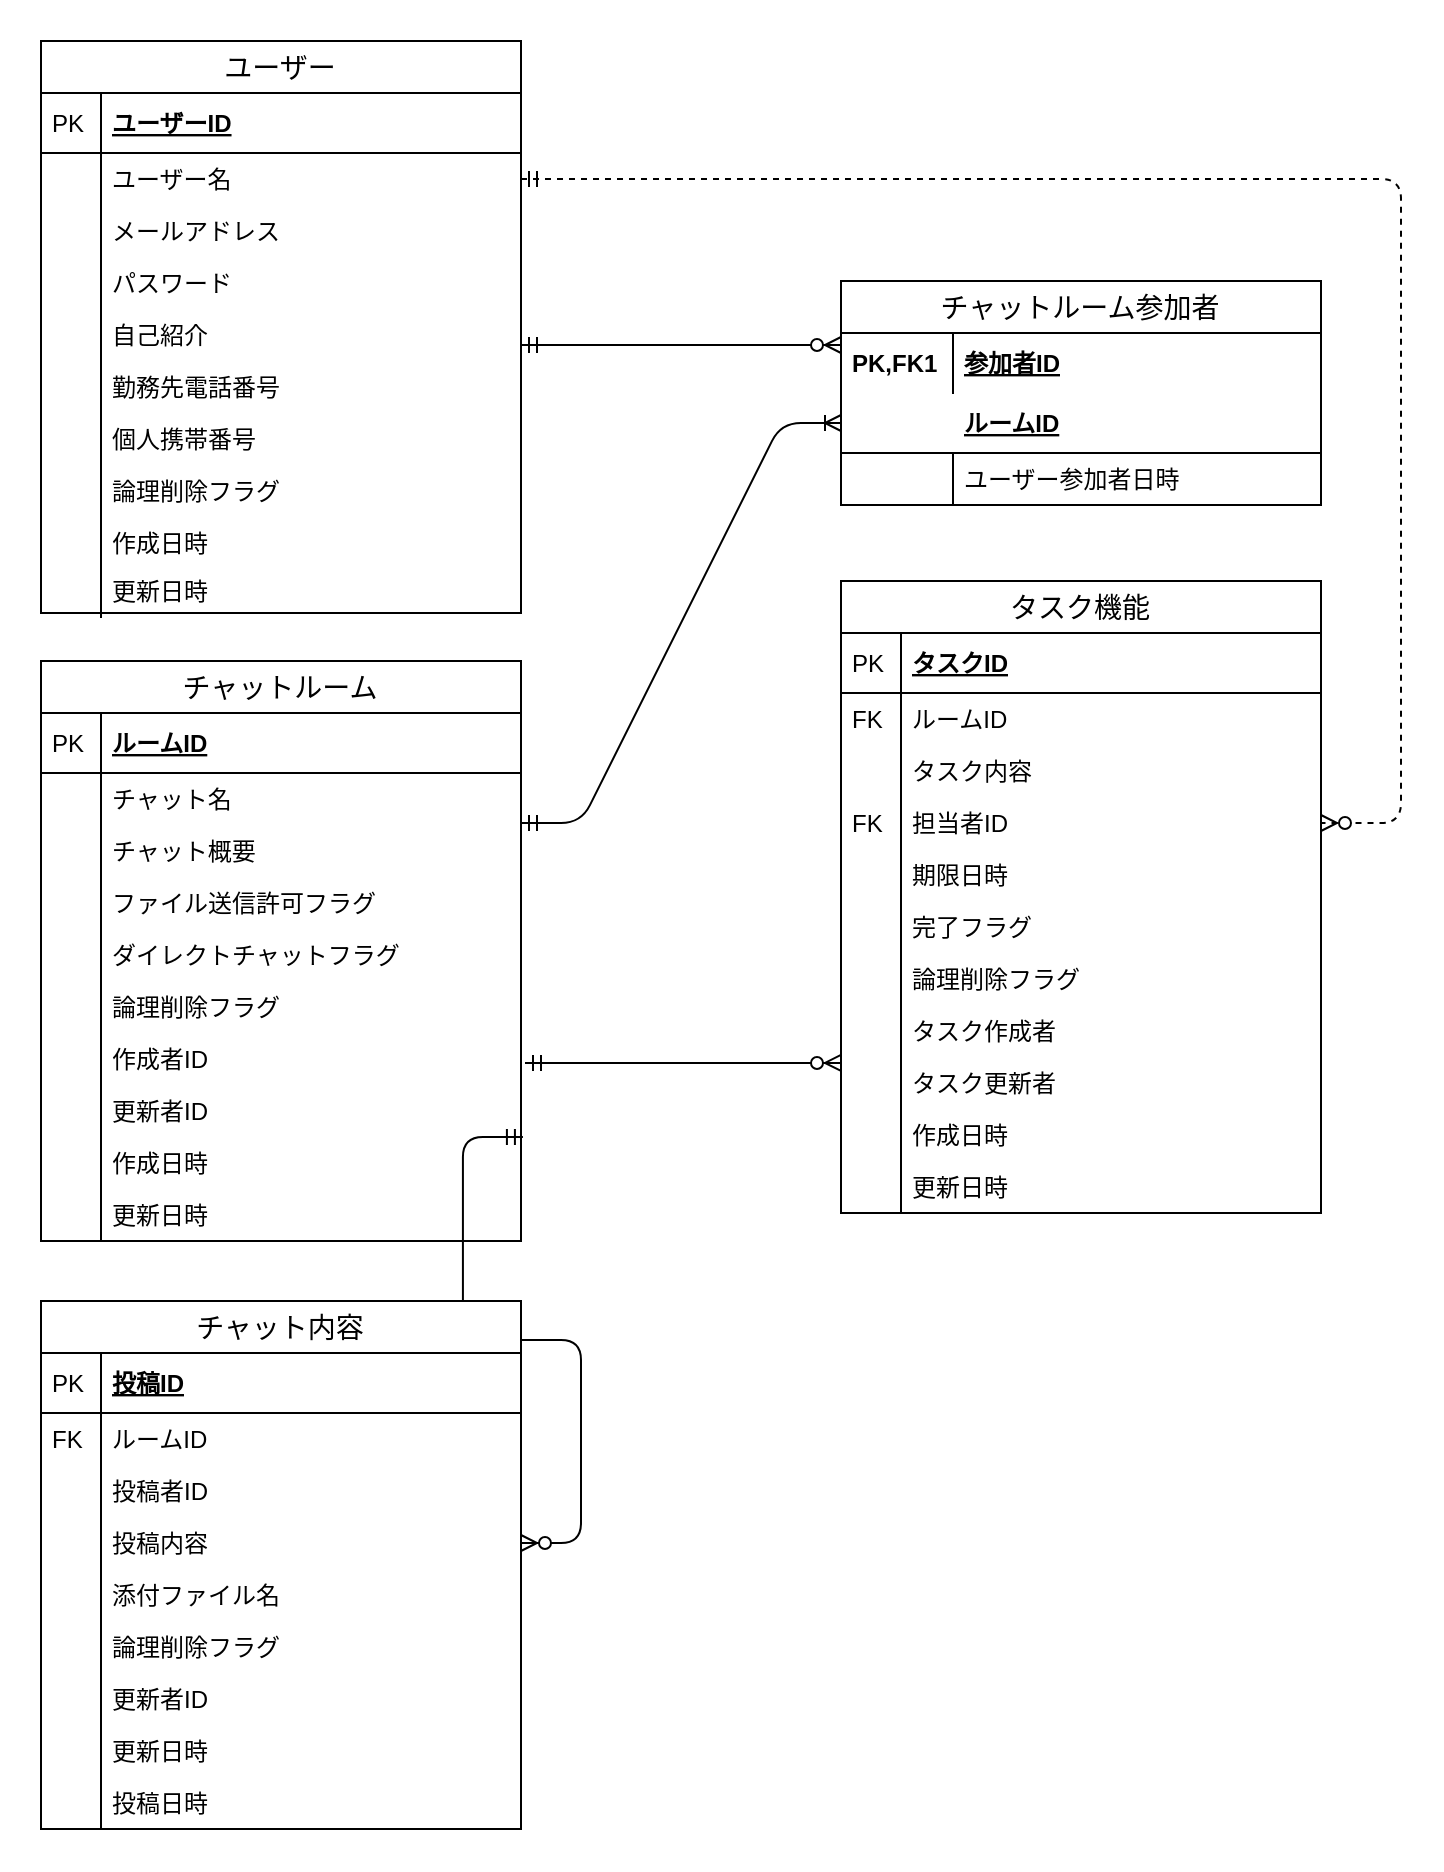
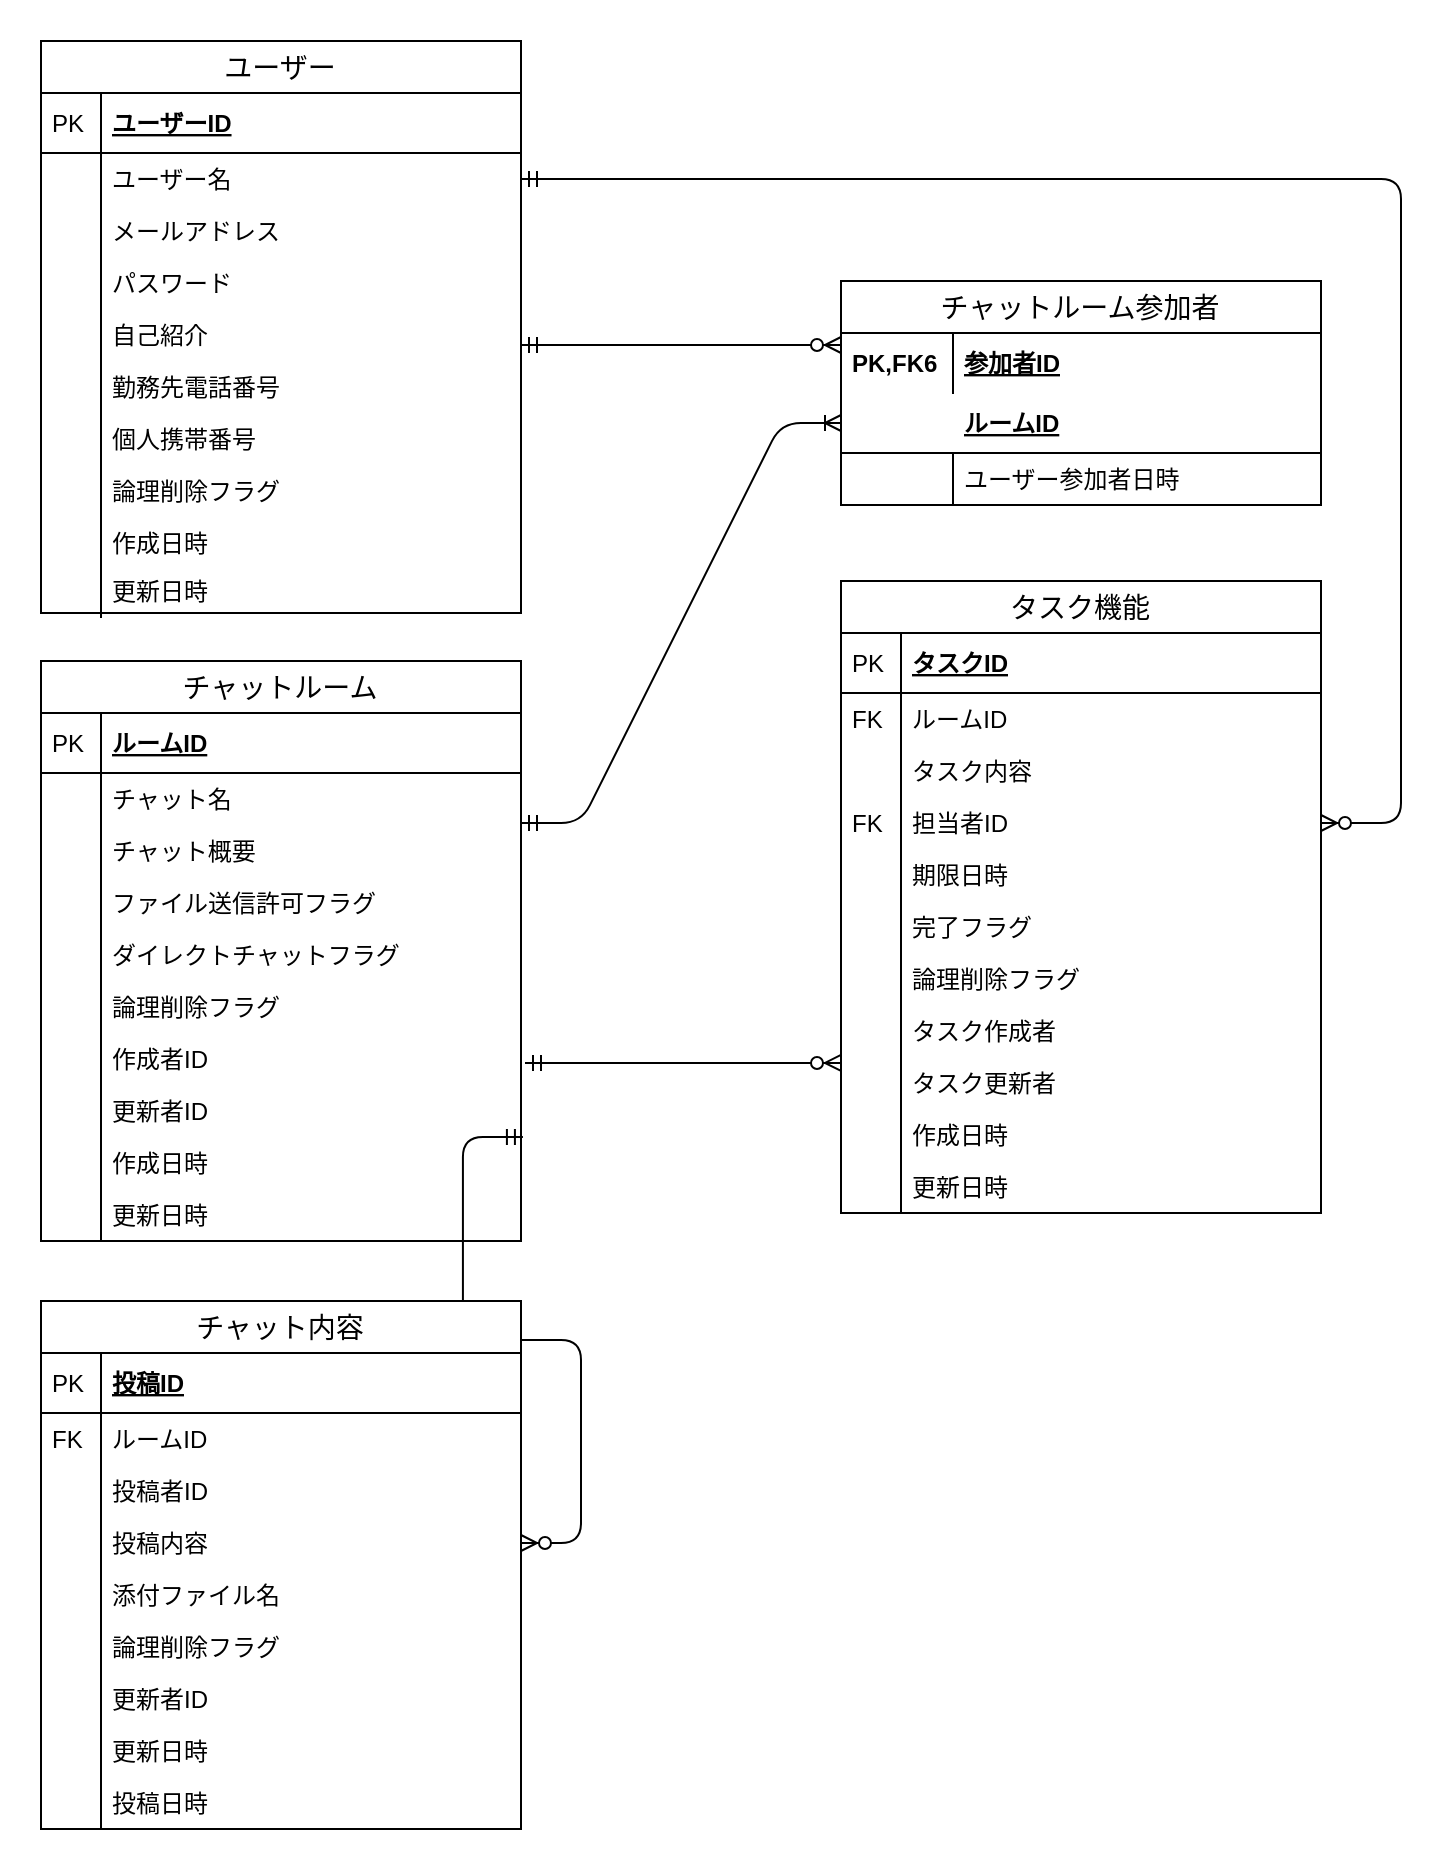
edge "ユーザー名" -- "担当者ID": style dashed -> solid
node "PK,FK1": label "PK,FK1" -> "PK,FK6"
